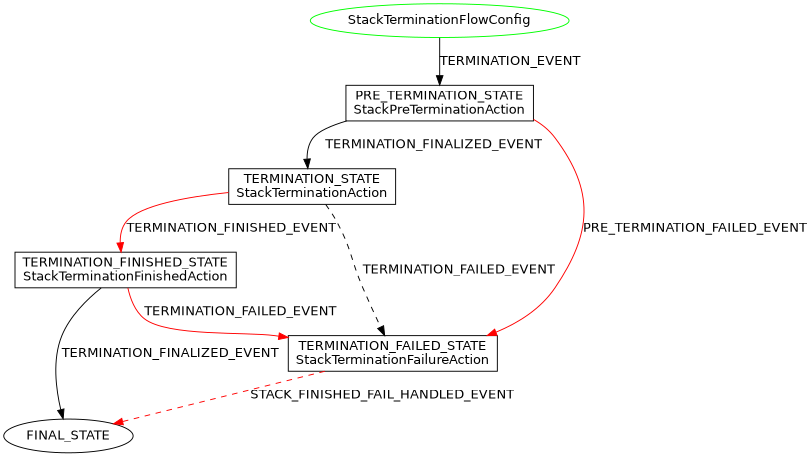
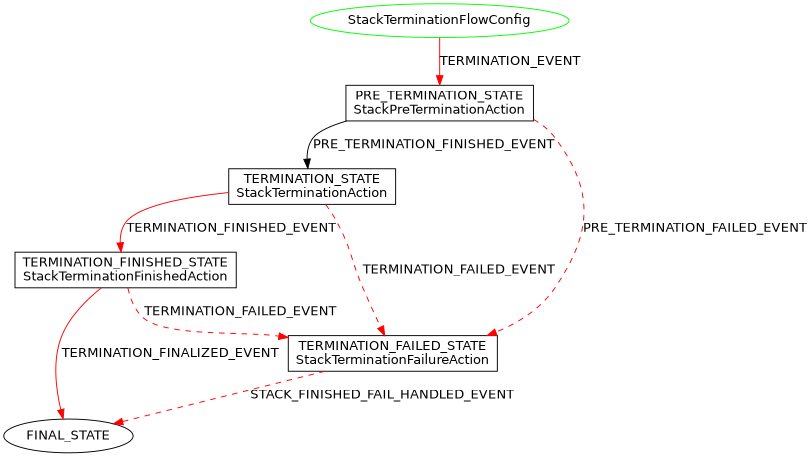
edge "StackTerminationFlowConfig" -> "PRE_TERMINATION_STATE StackPreTerminationAction": color black -> red
edge "PRE_TERMINATION_STATE StackPreTerminationAction" -> "TERMINATION_STATE StackTerminationAction": label "TERMINATION_FINALIZED_EVENT" -> "PRE_TERMINATION_FINISHED_EVENT"
edge "PRE_TERMINATION_STATE StackPreTerminationAction" -> "TERMINATION_FAILED_STATE StackTerminationFailureAction": style solid -> dashed
edge "TERMINATION_STATE StackTerminationAction" -> "TERMINATION_FAILED_STATE StackTerminationFailureAction": color black -> red
edge "TERMINATION_FINISHED_STATE StackTerminationFinishedAction" -> "TERMINATION_FAILED_STATE StackTerminationFailureAction": style solid -> dashed
edge "TERMINATION_FINISHED_STATE StackTerminationFinishedAction" -> "FINAL_STATE": color black -> red
